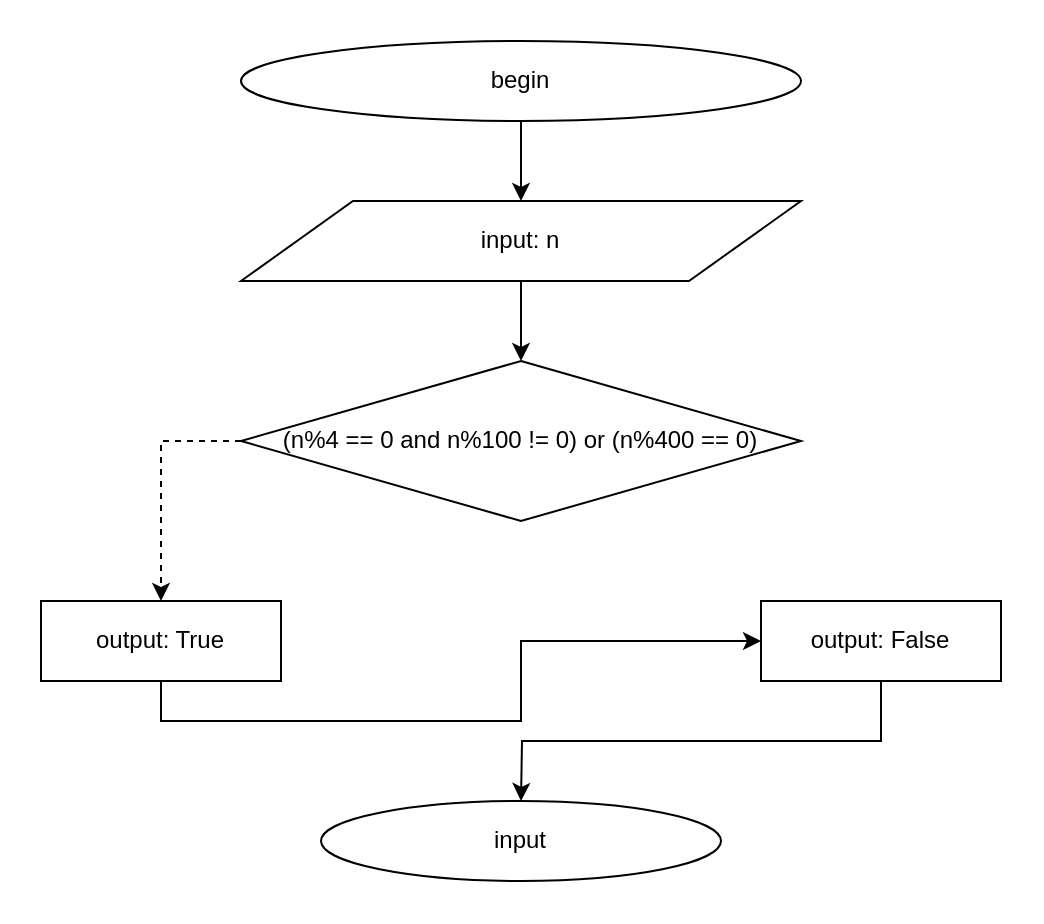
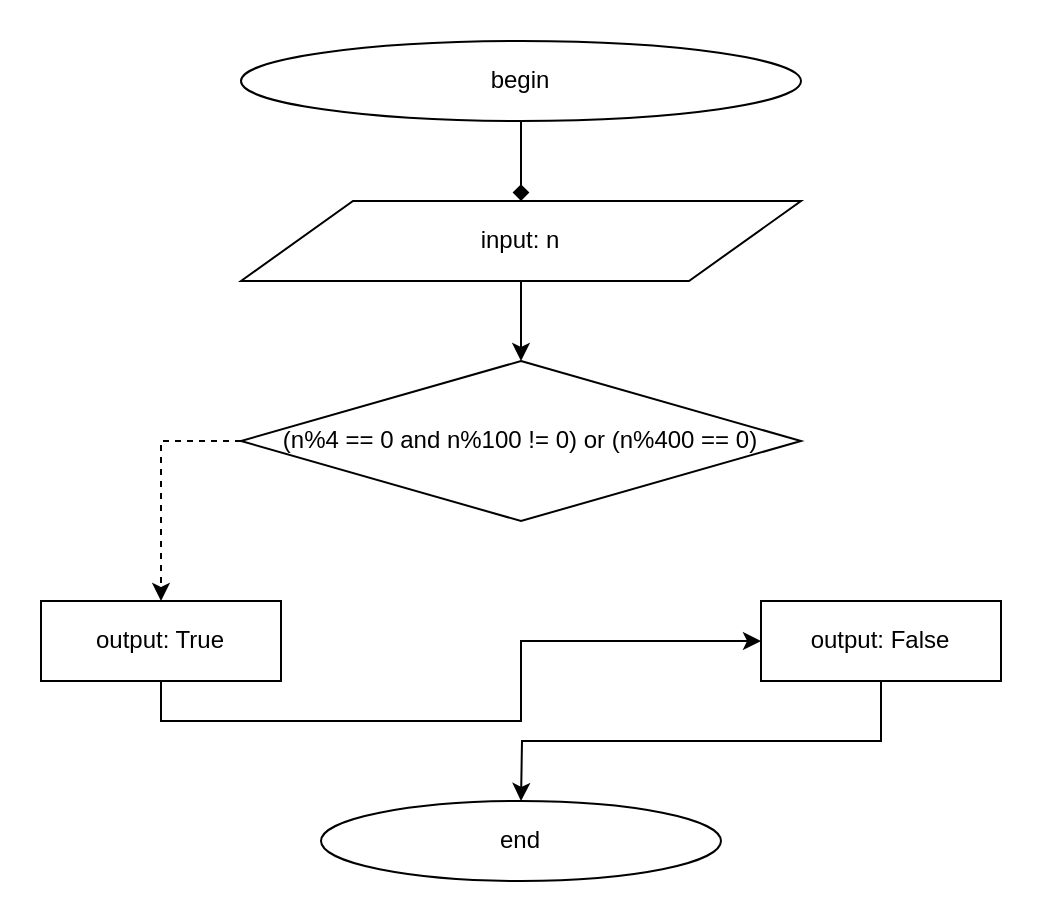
edge "begin" -> "input: n": arrowhead classic -> diamond
node "input": label "input" -> "end"
